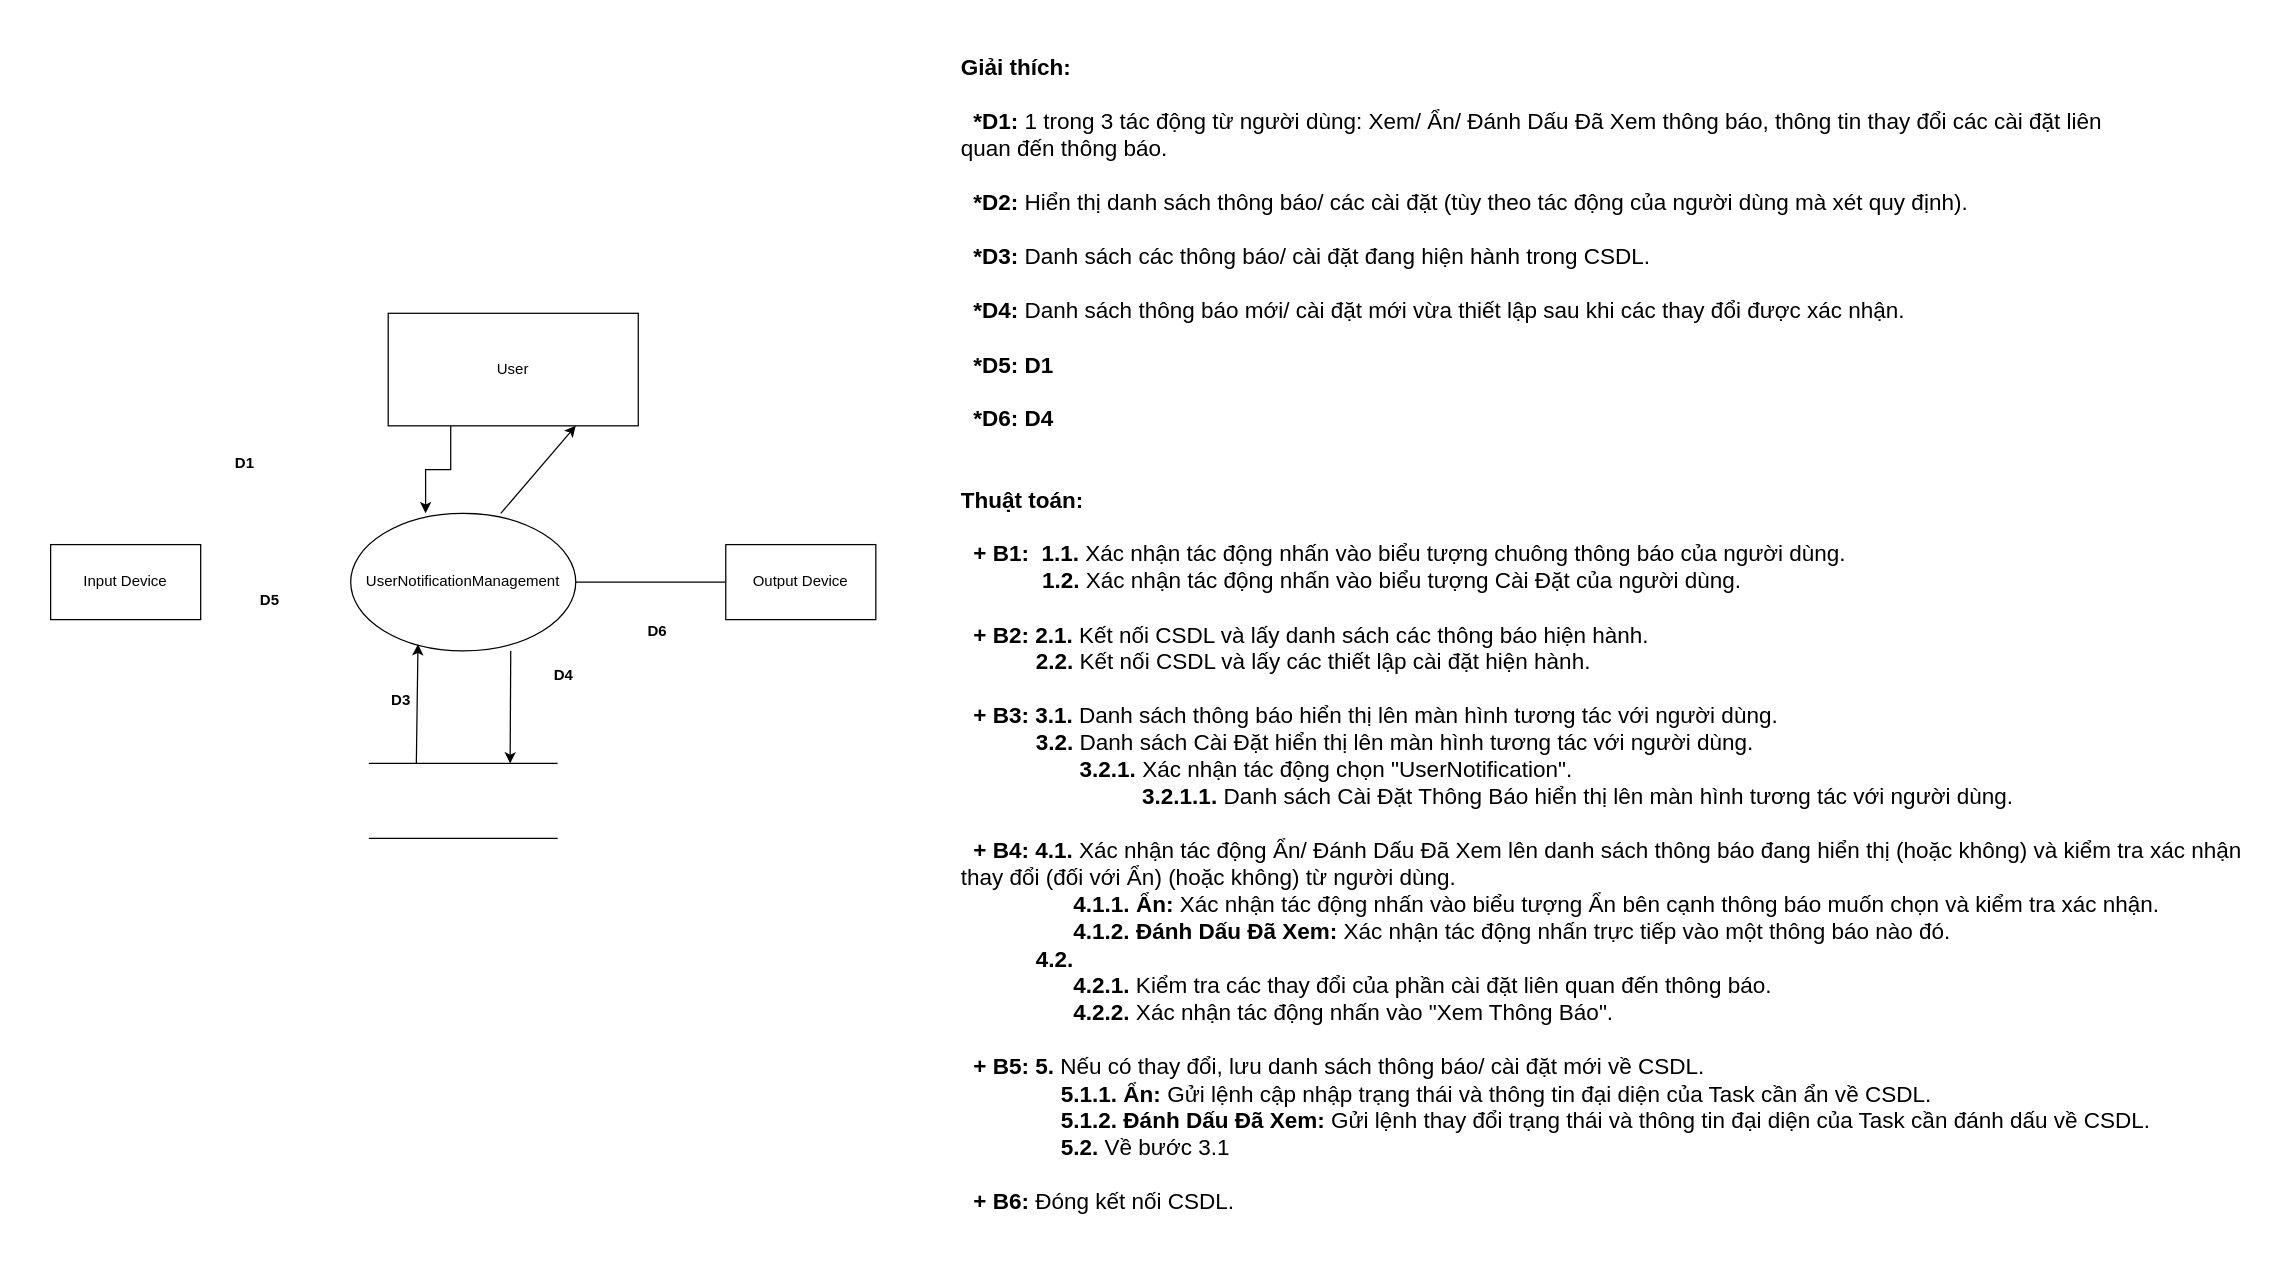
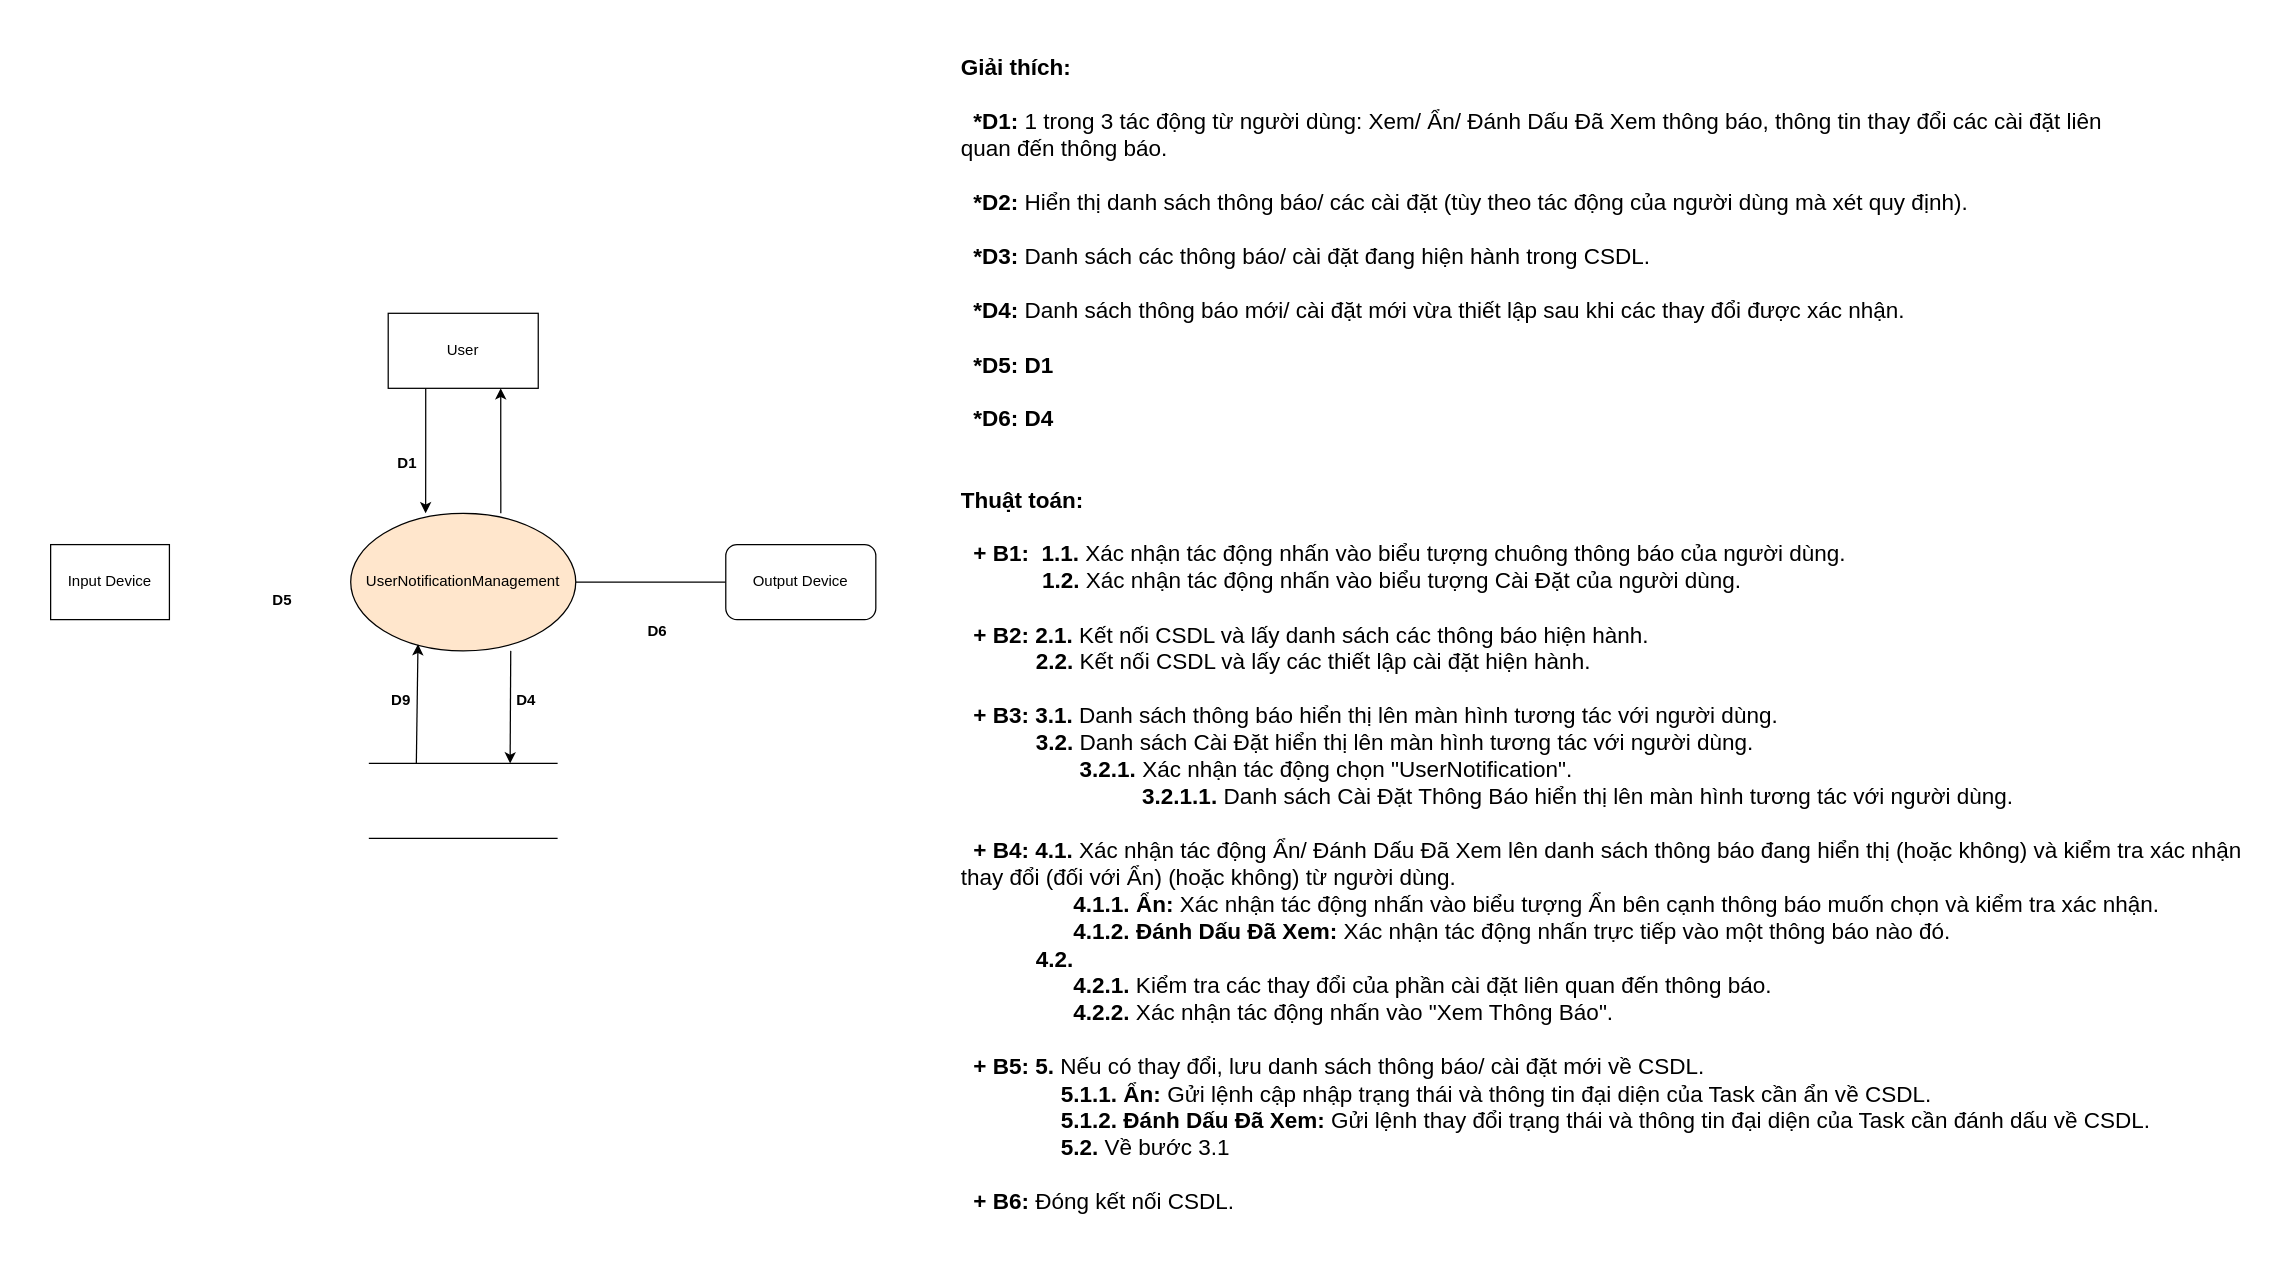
node "User": size 250x113 -> 150x75
node "D1": moved (244, 463) -> (407, 463)
node "Input Device": size 150x75 -> 119x75
node "UserNotificationManagement": fillcolor #ffffff -> #ffe6cc
node "Output Device": shape rectangle -> rounded rectangle
node "D5": moved (269, 601) -> (282, 601)
node "D4": moved (563, 676) -> (526, 701)
node "D3": label "D3" -> "D9"
